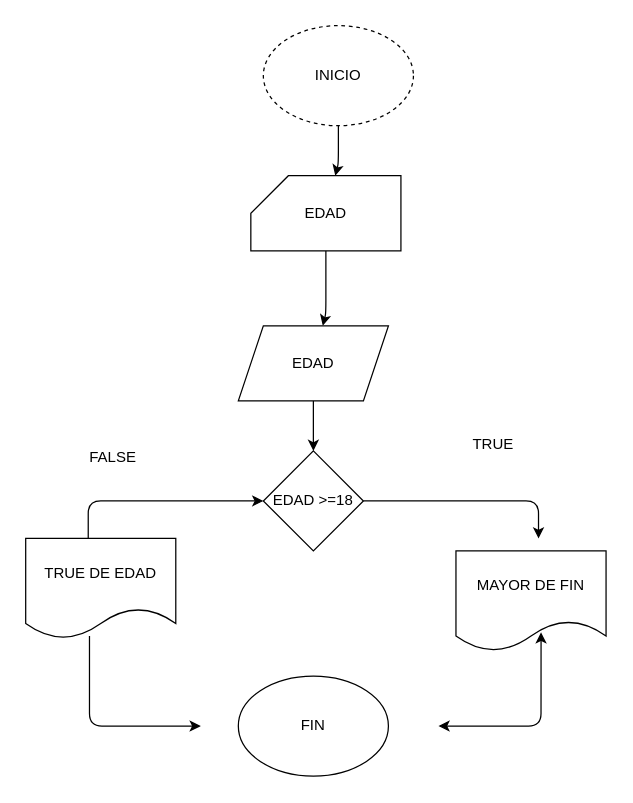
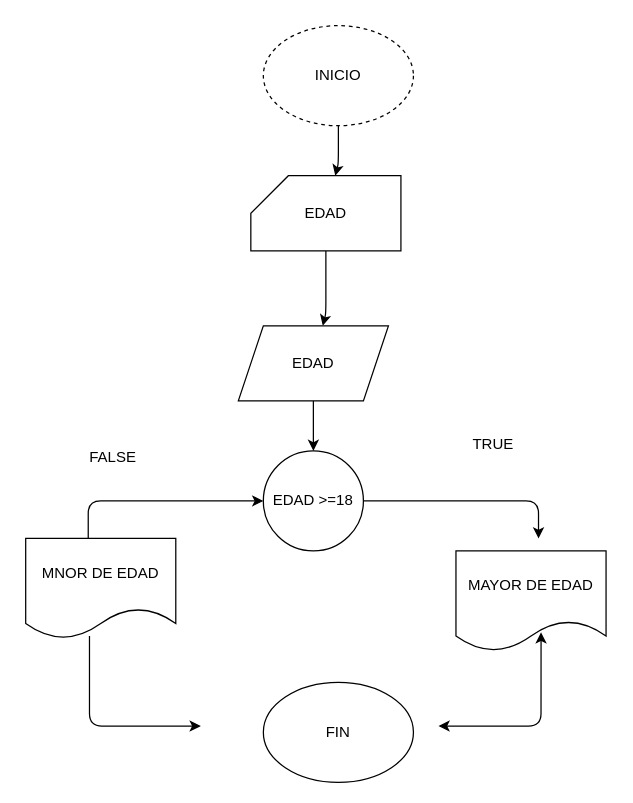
node "EDAD >=18": shape diamond -> ellipse
node "TRUE DE EDAD": label "TRUE DE EDAD" -> "MNOR DE EDAD"
node "MAYOR DE FIN": label "MAYOR DE FIN" -> "MAYOR DE EDAD"
node "FIN": moved (313, 726) -> (338, 732)
